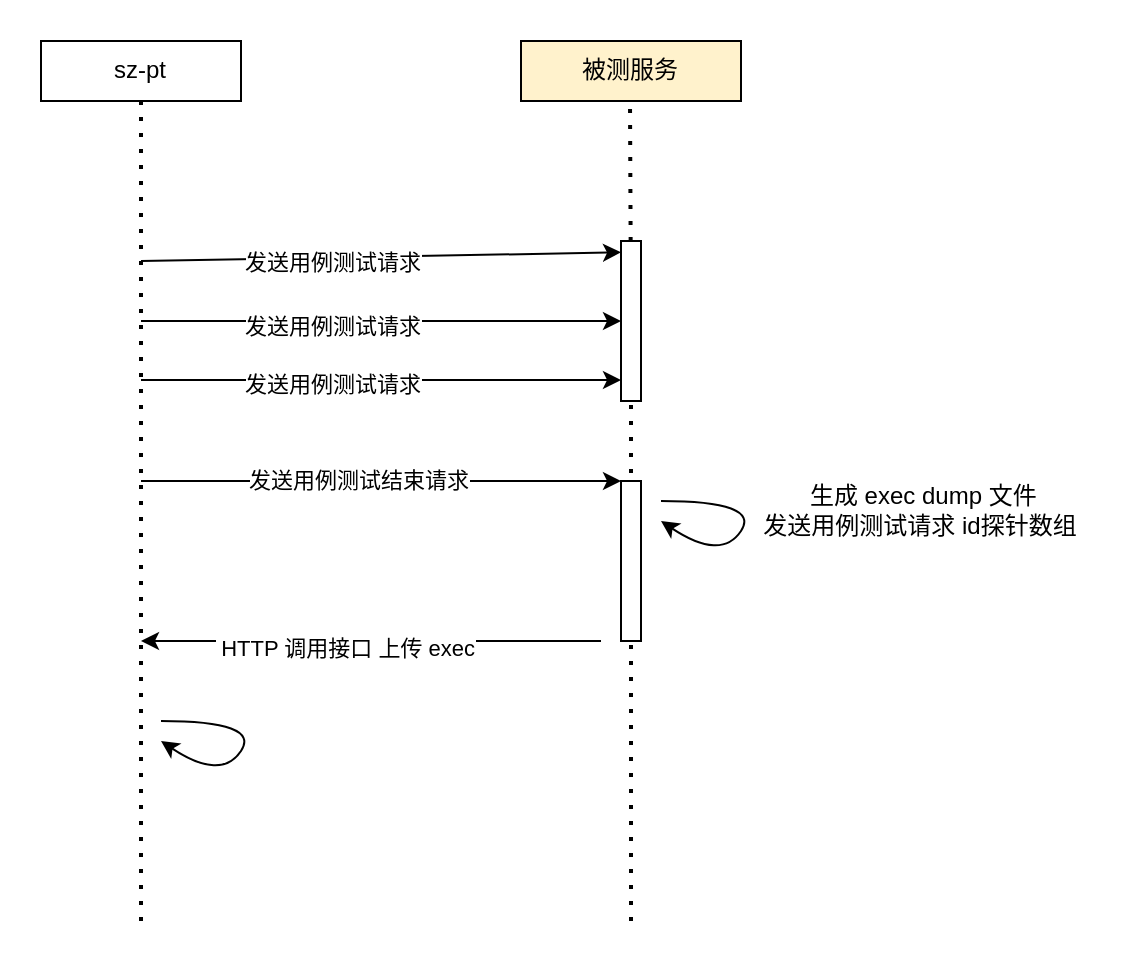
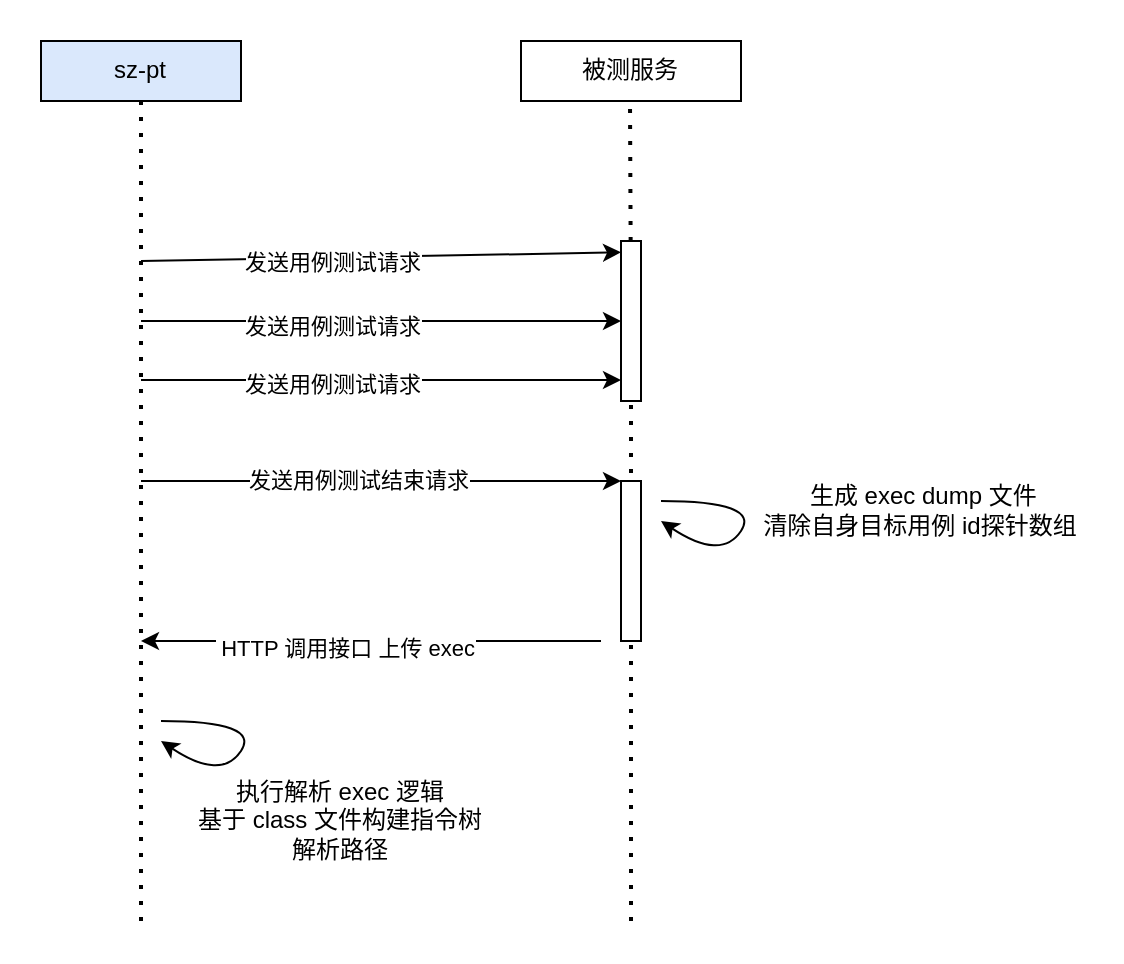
node "sz-pt": fillcolor #ffffff -> #dae8fc
node "被测服务": fillcolor #fff2cc -> #ffffff
node "生成 exec dump 文件 发送用例测试请求 id探针数组": label "生成 exec dump 文件 发送用例测试请求 id探针数组" -> "生成 exec dump 文件 清除自身目标用例 id探针数组"
node "执行解析 exec 逻辑 基于 class 文件构建指令树 解析路径": added
